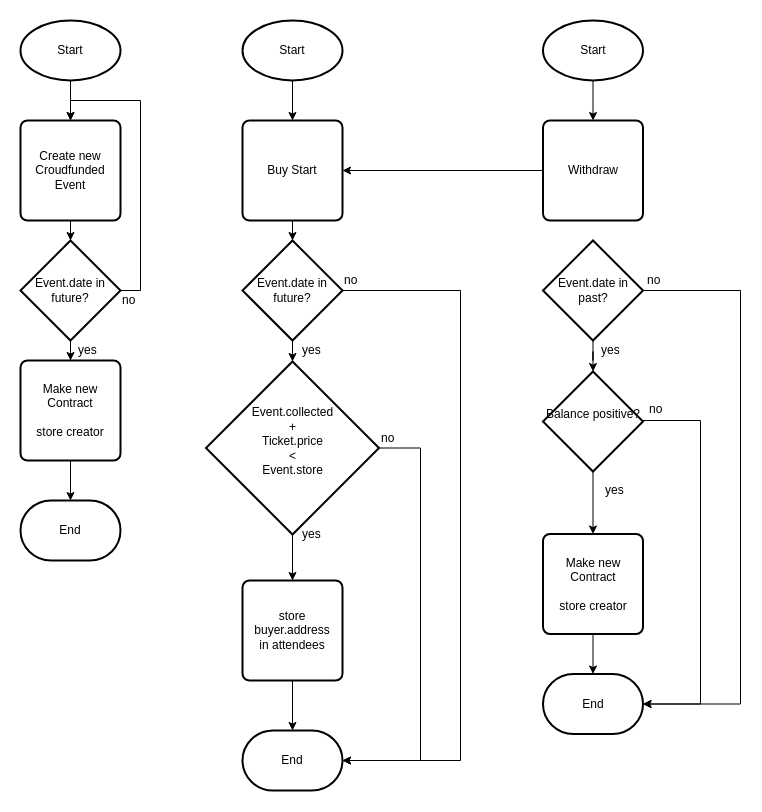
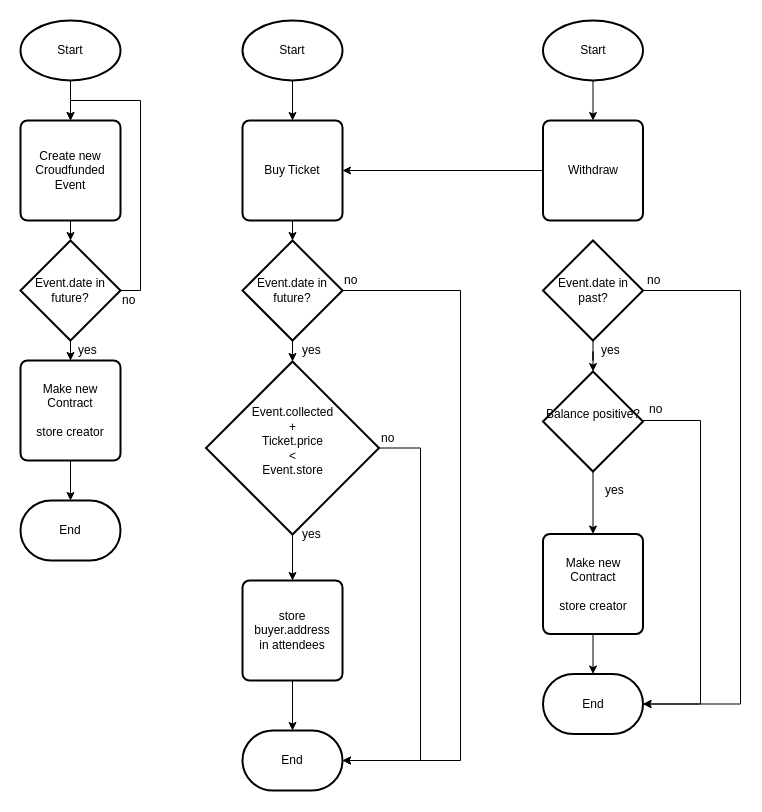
node "Buy Start": label "Buy Start" -> "Buy Ticket"
